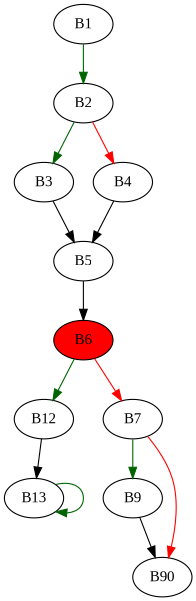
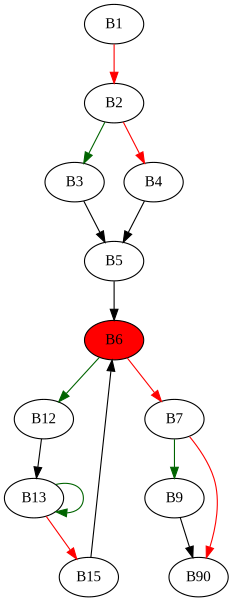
edge "B1" -> "B2": color darkgreen -> red
node "B15": added
